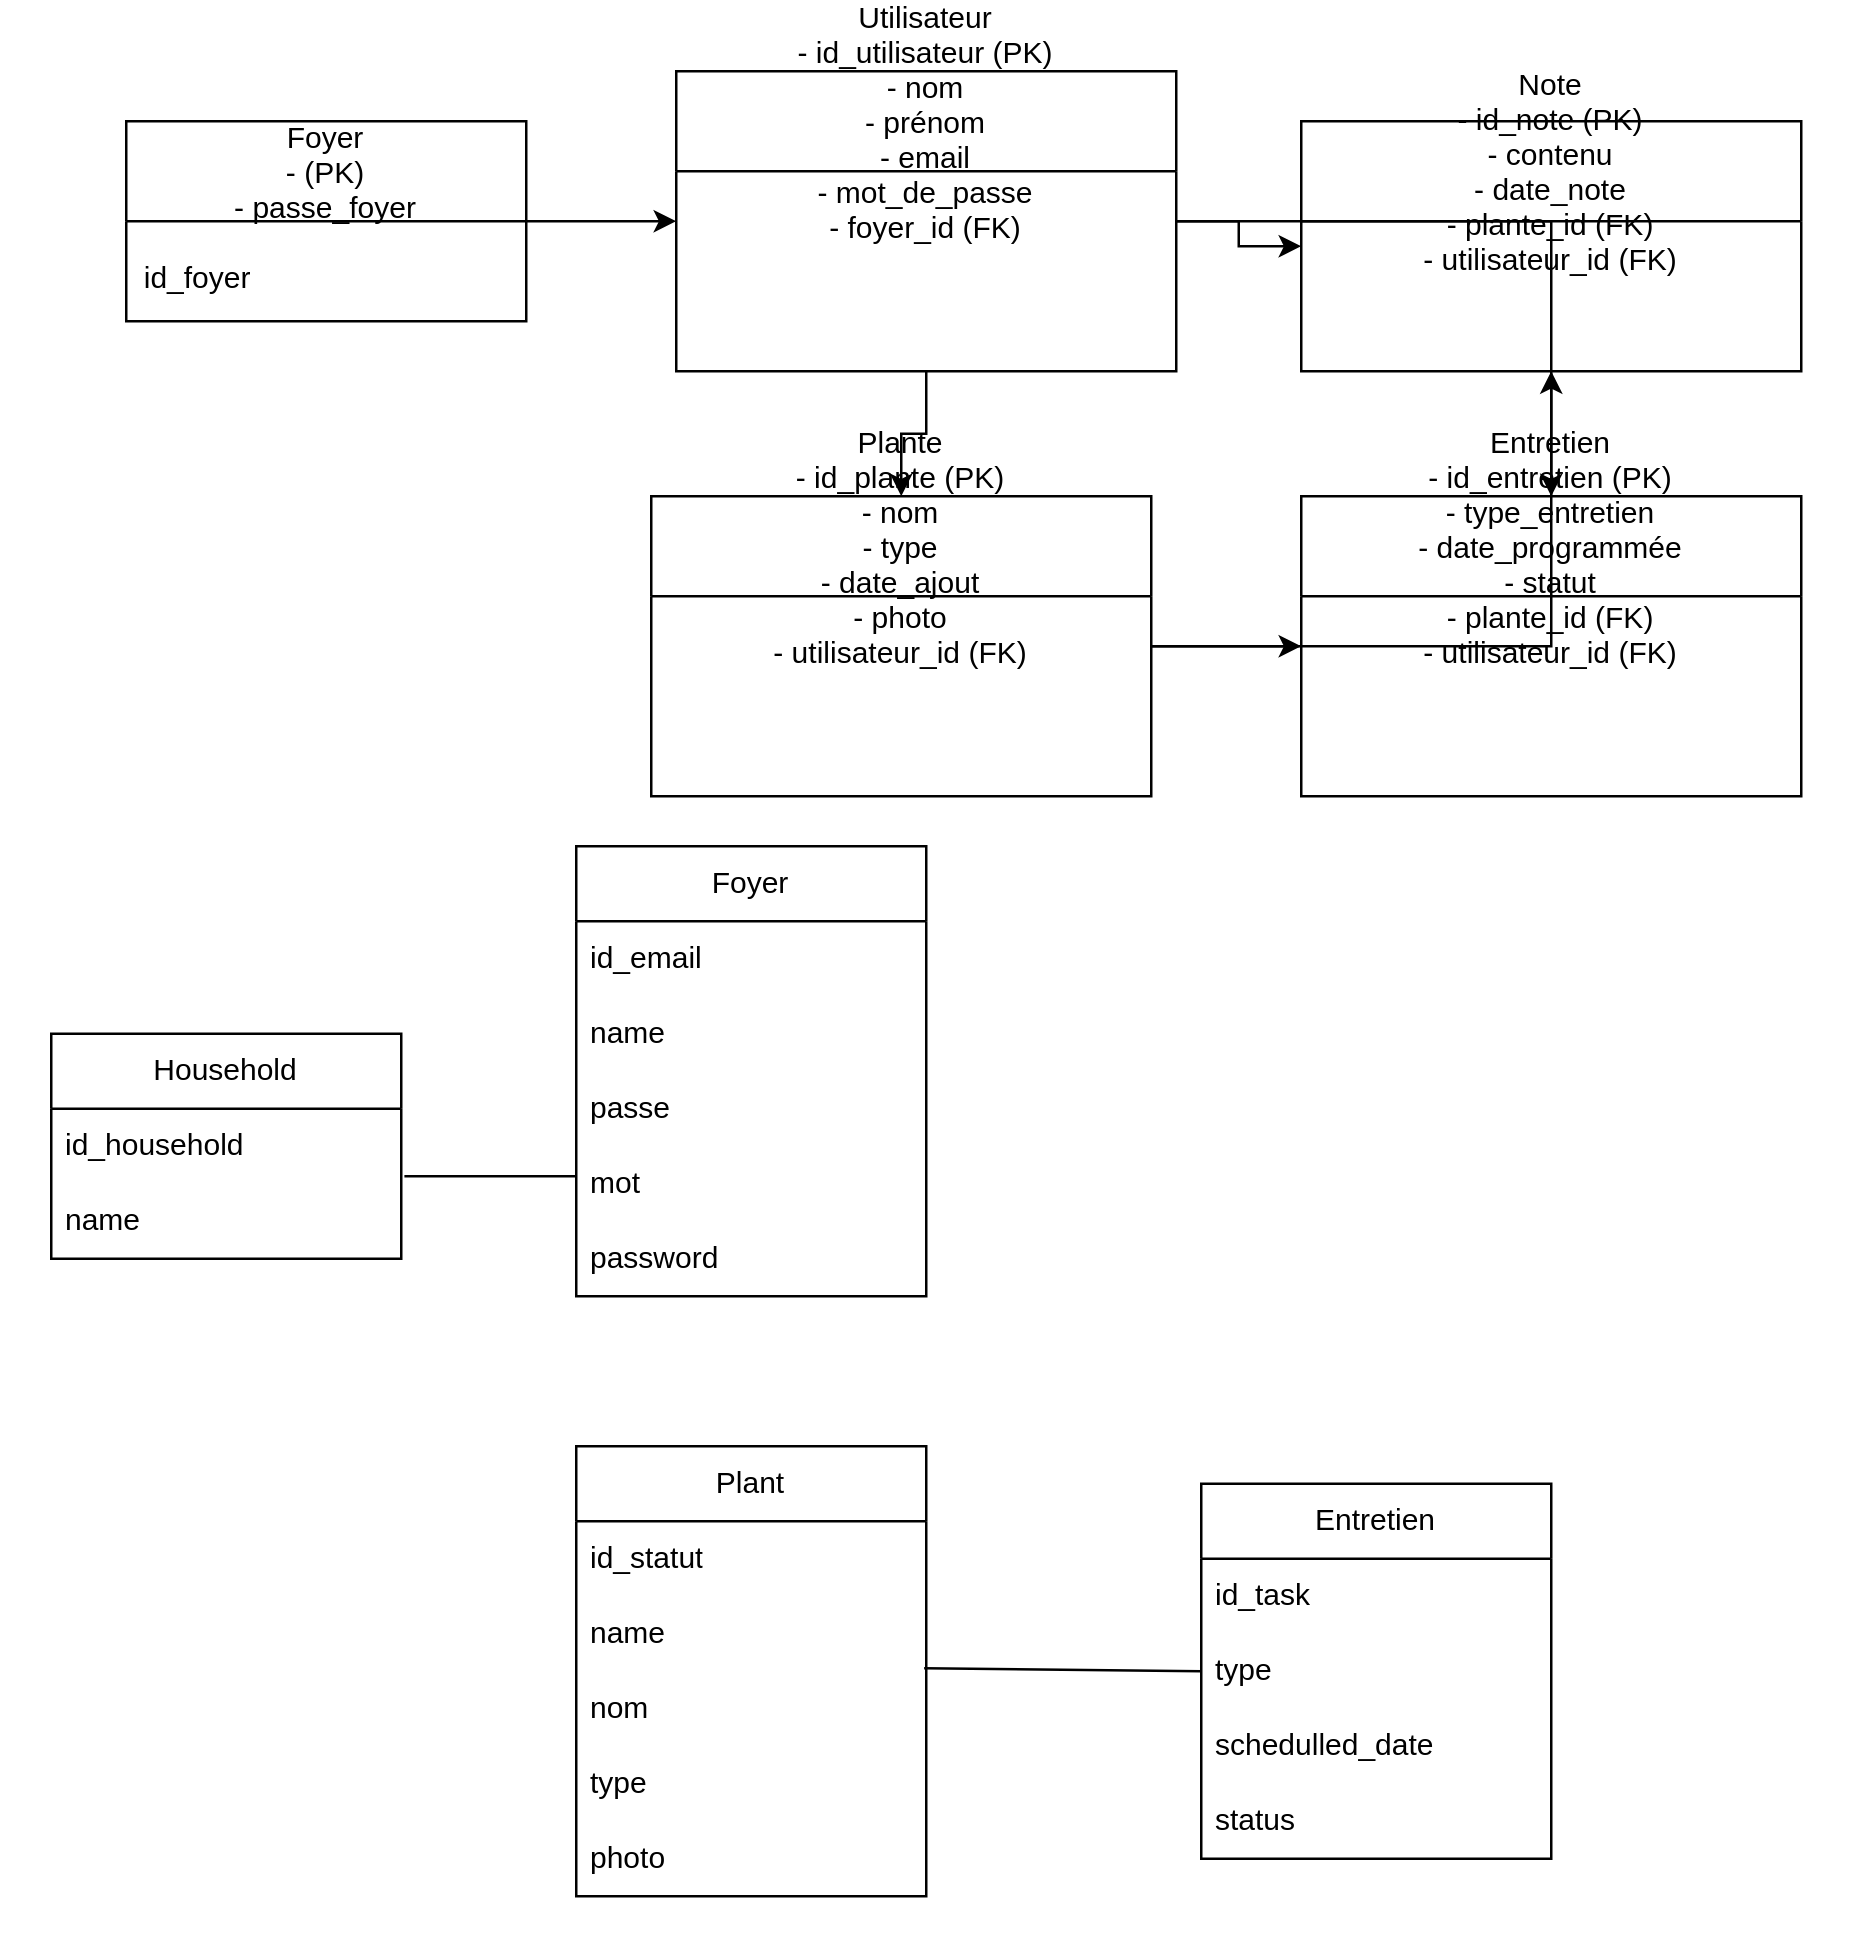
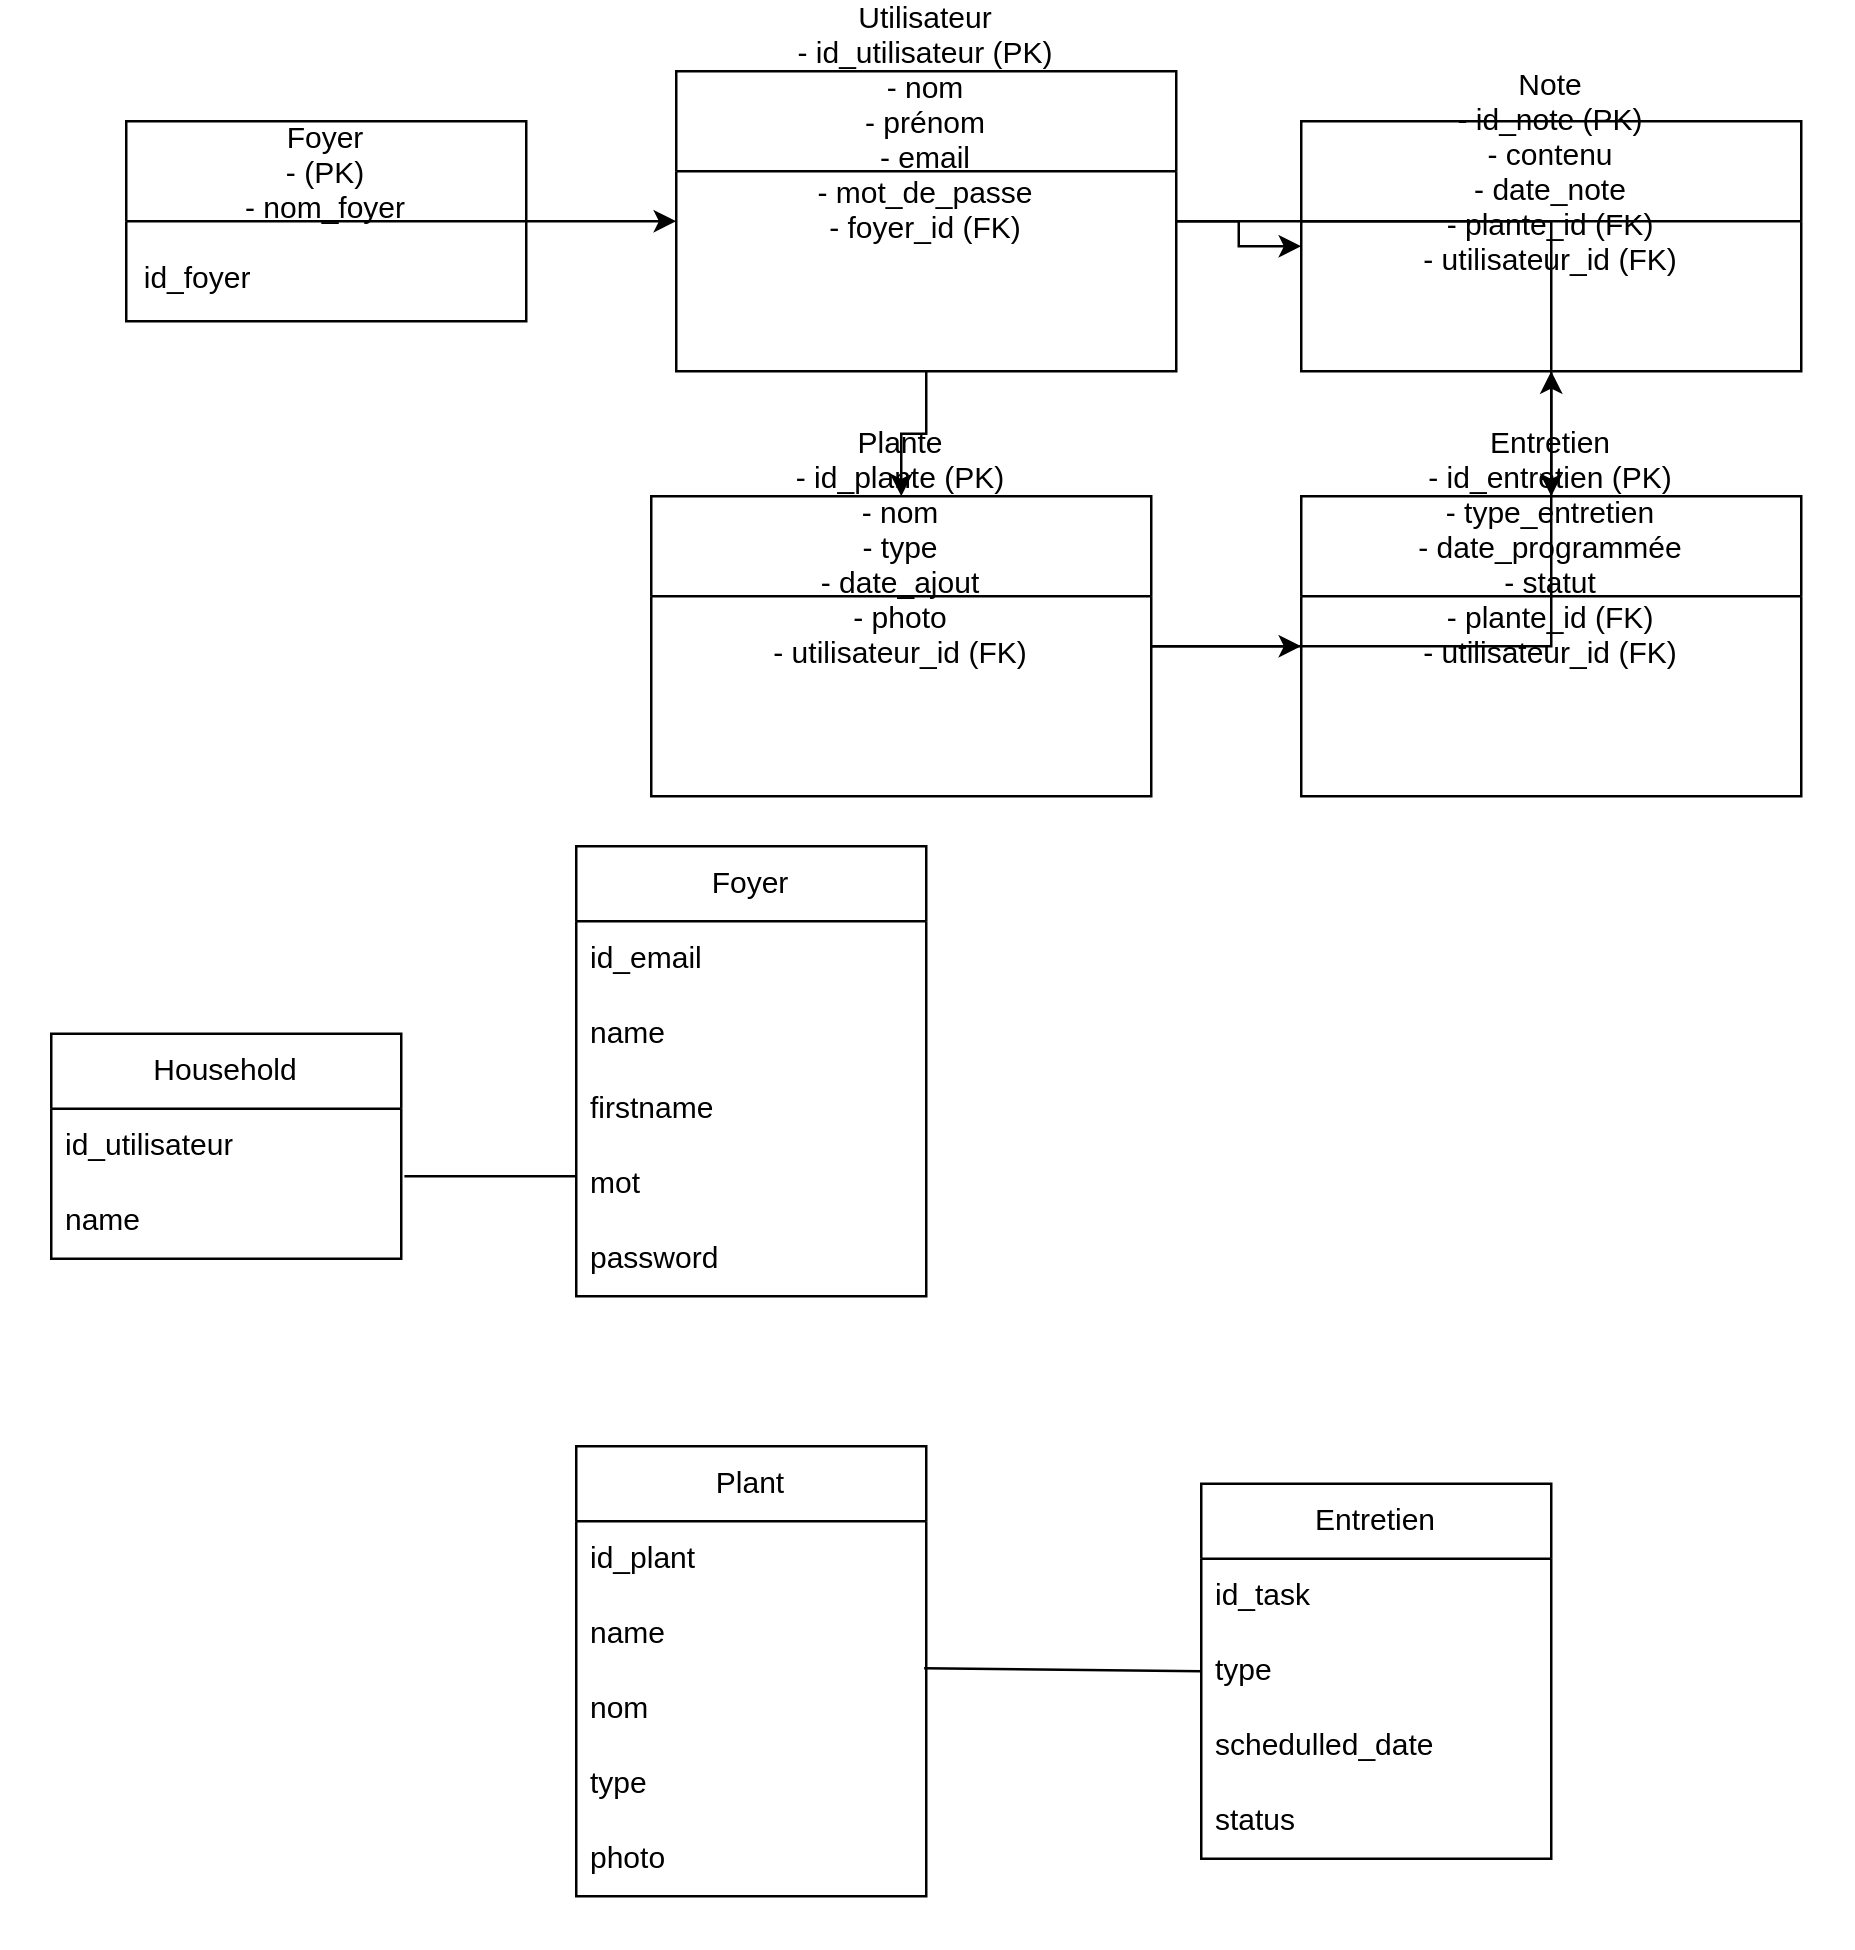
node "Foyer - (PK) - passe_foyer": label "Foyer - (PK) - passe_foyer" -> "Foyer - (PK) - nom_foyer"
node "passe": label "passe" -> "firstname"
node "id_household": label "id_household" -> "id_utilisateur"
node "id_statut": label "id_statut" -> "id_plant"
